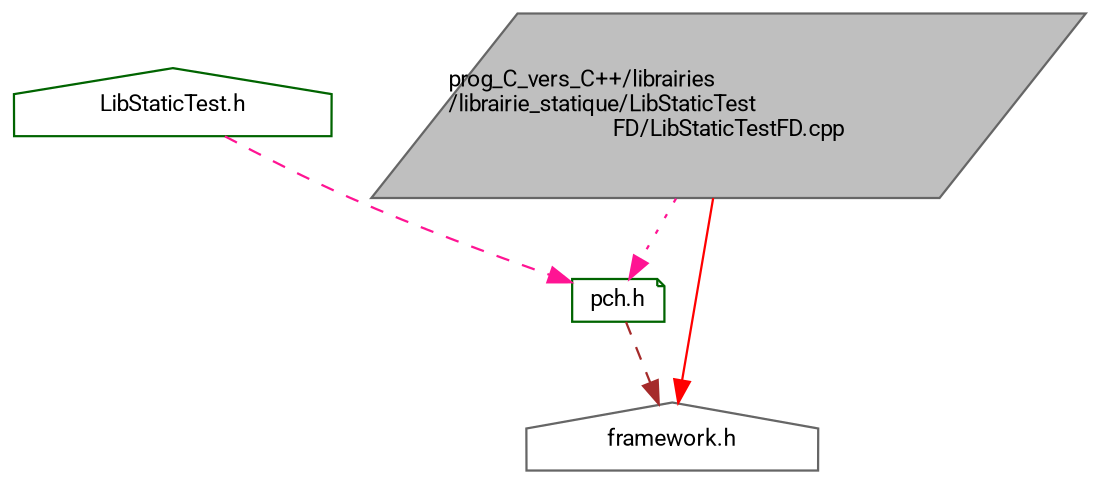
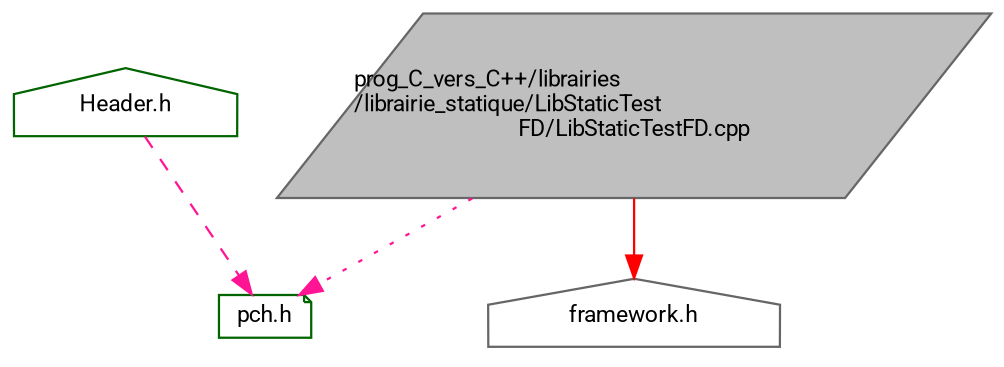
node "LibStaticTest.h": label "LibStaticTest.h" -> "Header.h"
edge "pch.h" -> "framework.h": removed
